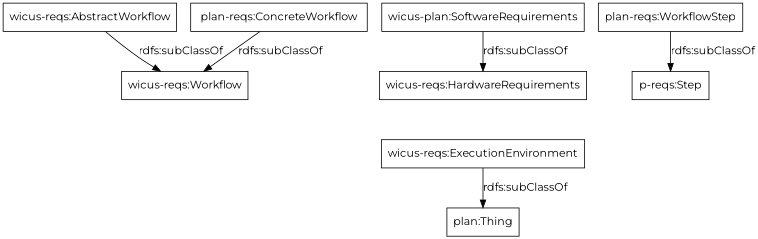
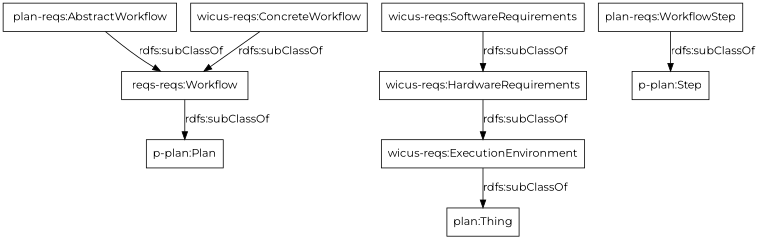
node "wicus-reqs:AbstractWorkflow": label "wicus-reqs:AbstractWorkflow" -> "plan-reqs:AbstractWorkflow"
node "plan-reqs:ConcreteWorkflow": label "plan-reqs:ConcreteWorkflow" -> "wicus-reqs:ConcreteWorkflow"
node "wicus-plan:SoftwareRequirements": label "wicus-plan:SoftwareRequirements" -> "wicus-reqs:SoftwareRequirements"
node "wicus-reqs:Workflow": label "wicus-reqs:Workflow" -> "reqs-reqs:Workflow"
node "p-reqs:Step": label "p-reqs:Step" -> "p-plan:Step"
edge "wicus-reqs:HardwareRequirements" -> "wicus-reqs:ExecutionEnvironment": added, label "rdfs:subClassOf"
node "p-plan:Plan": added
